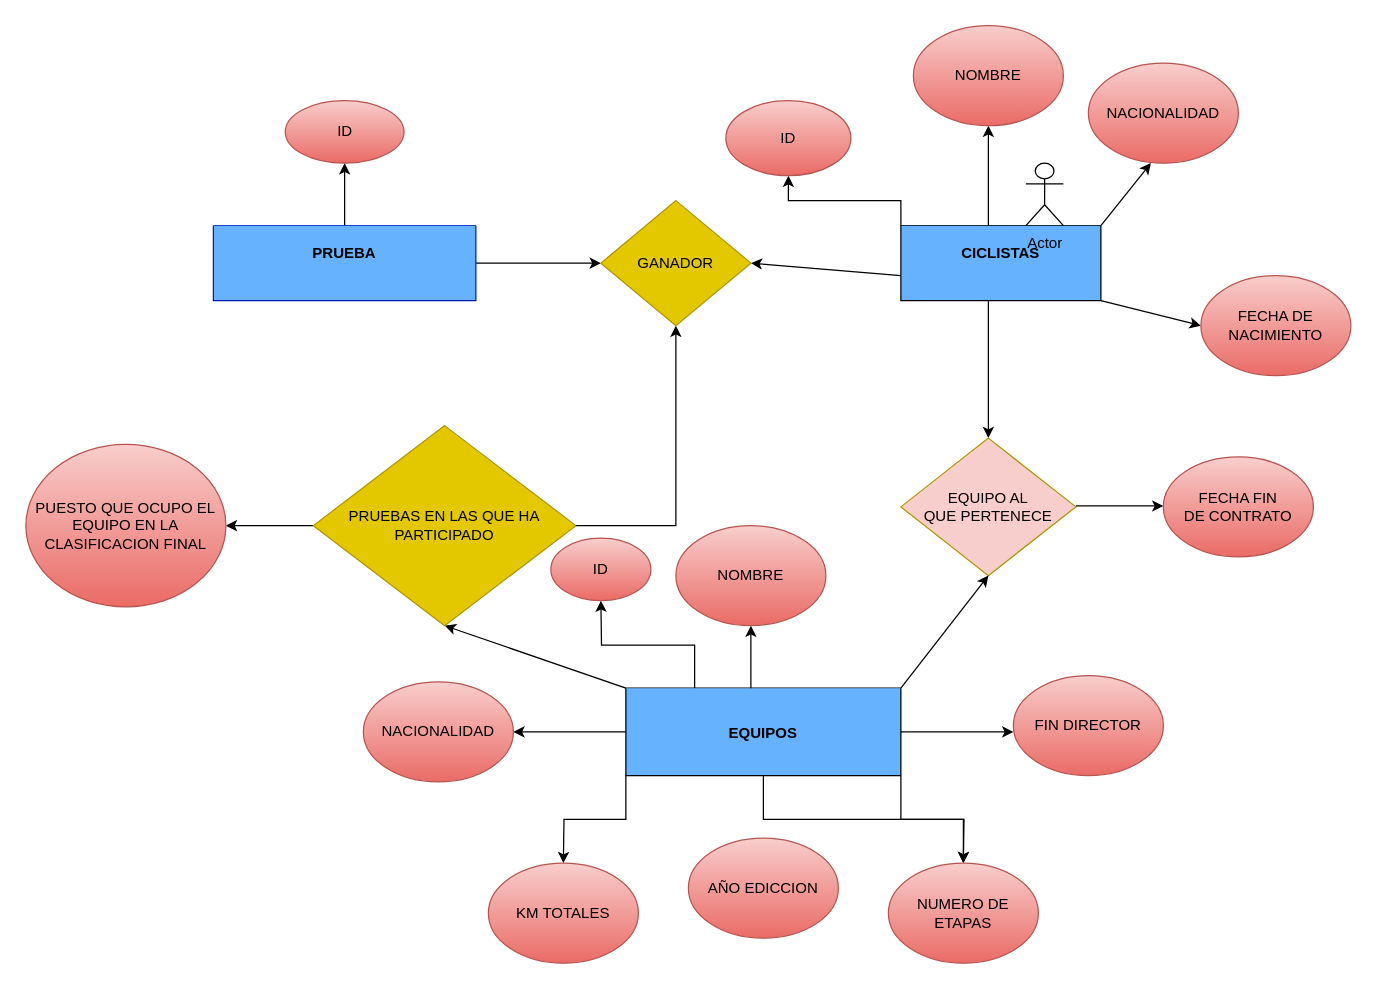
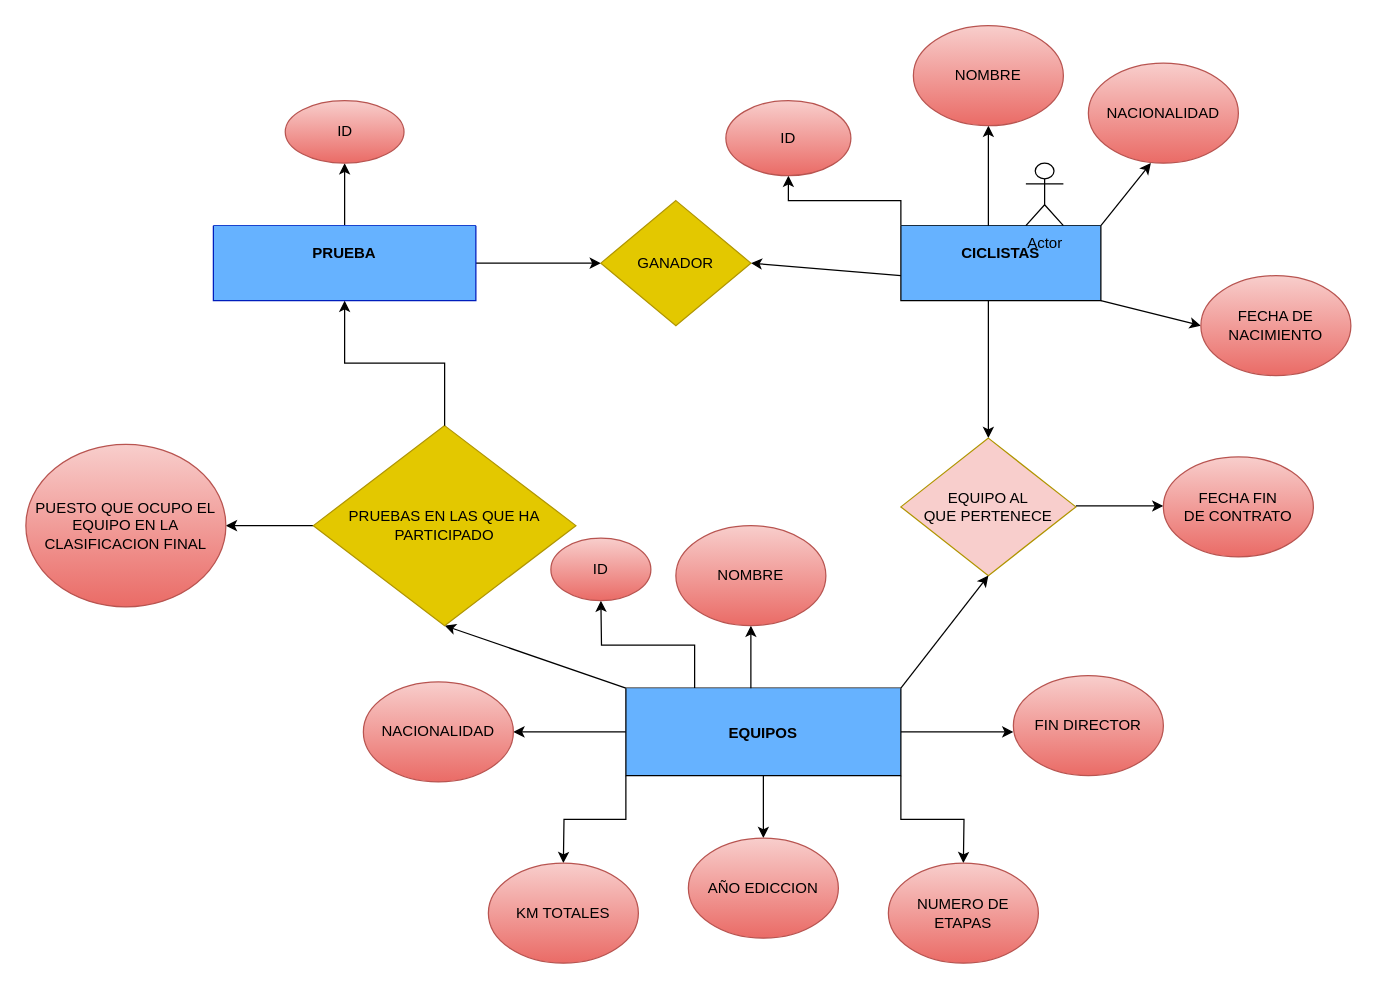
edge "PRUEBAS EN LAS QUE HA PARTICIPADO" -> "GANADOR": now "PRUEBAS EN LAS QUE HA PARTICIPADO" -> "PRUEBA"
edge "EQUIPOS" -> "NUMERO DE ETAPAS": now "EQUIPOS" -> "AÑO EDICCION"
